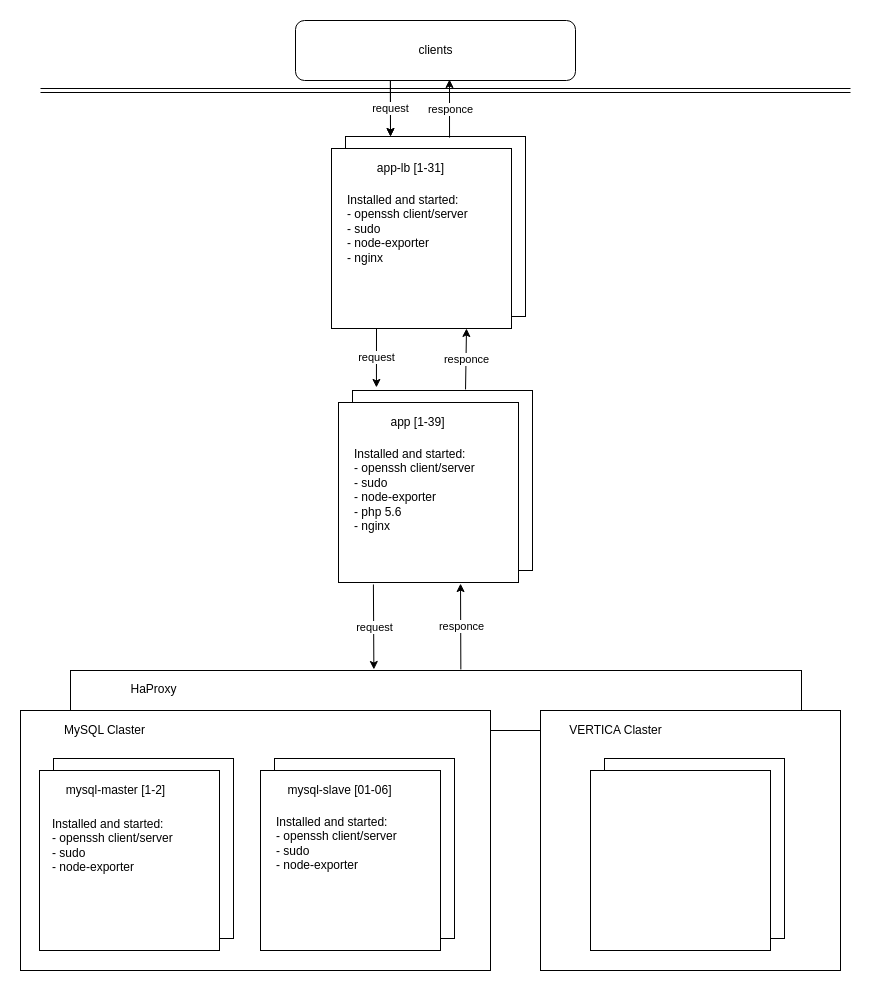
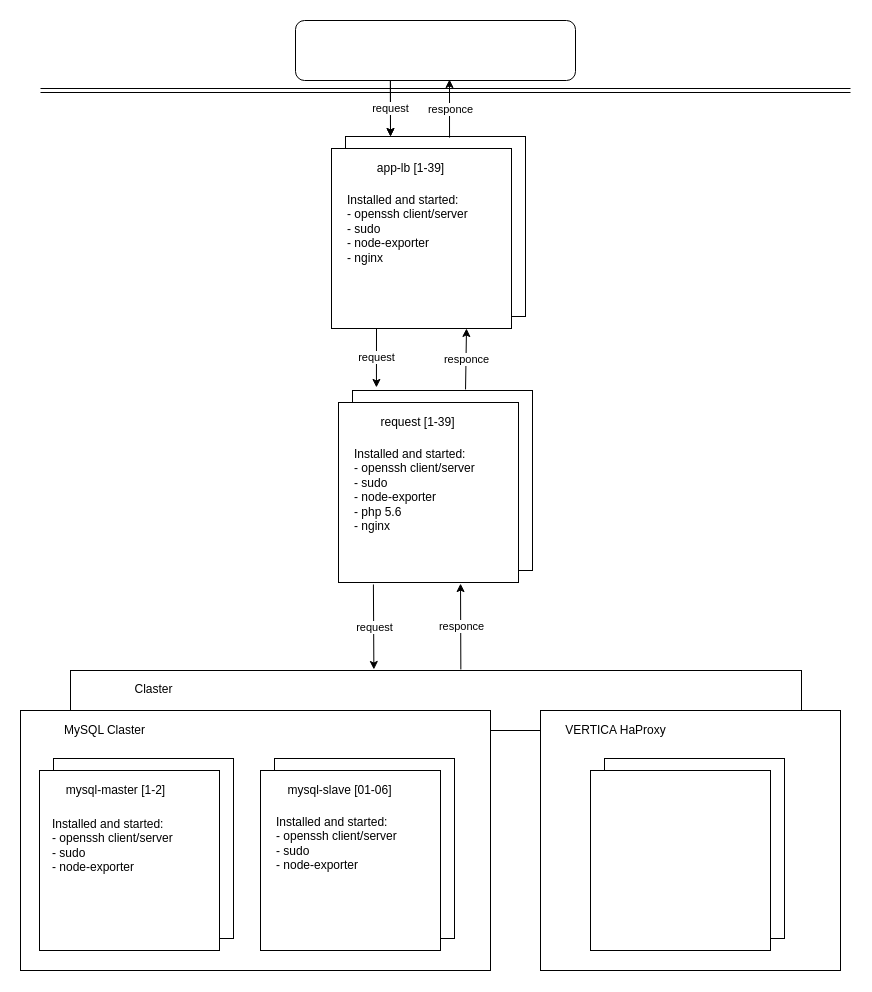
node "clients": removed
node "app-lb [1-31]": label "app-lb [1-31]" -> "app-lb [1-39]"
node "app [1-39]": label "app [1-39]" -> "request [1-39]"
node "HaProxy": label "HaProxy" -> "Claster"
node "VERTICA Claster": label "VERTICA Claster" -> "VERTICA HaProxy"
